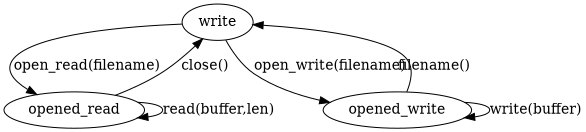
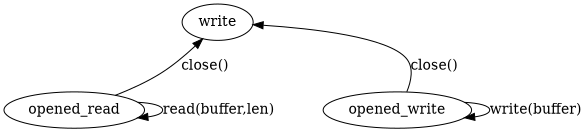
edge "write" -> "opened_read": removed, label "open_read(filename)"
edge "opened_write" -> "write": label "filename()" -> "close()"
edge "write" -> "opened_write": removed, label "open_write(filename)"
